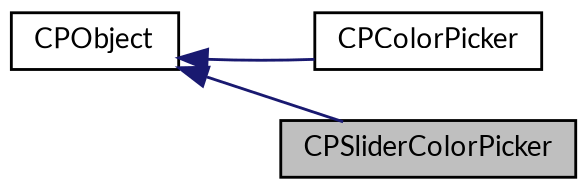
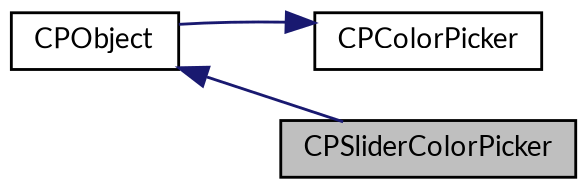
edge "CPColorPicker" -> "CPObject": reversed
